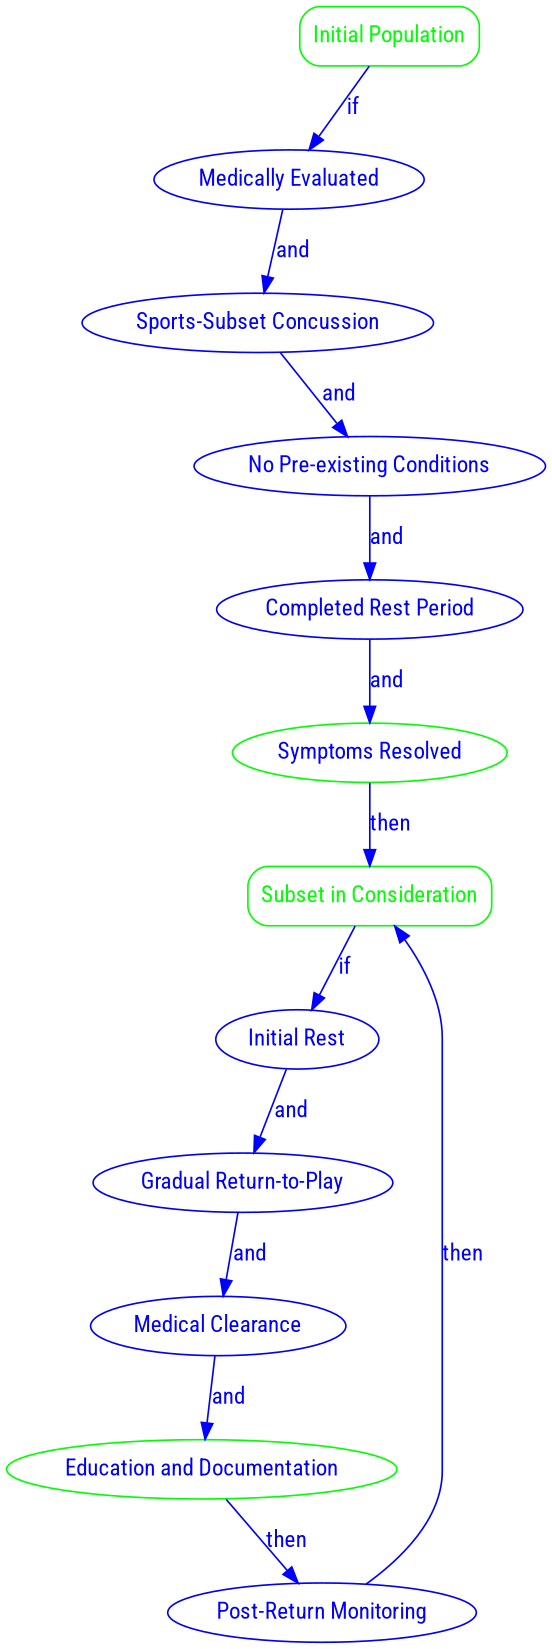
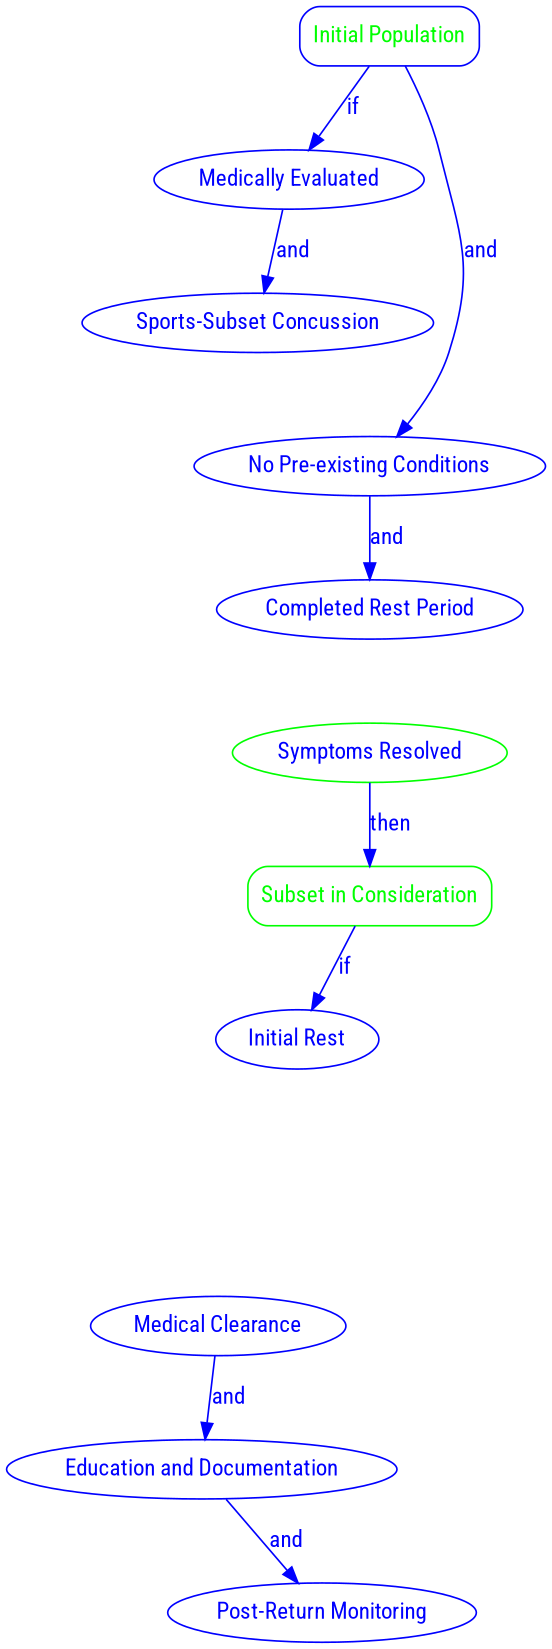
node "Initial Population": color green -> blue
edge "Sports-Subset Concussion" -> "No Pre-existing Conditions": now "Initial Population" -> "No Pre-existing Conditions"
edge "Completed Rest Period" -> "Symptoms Resolved": removed, label "and"
node "Gradual Return-to-Play": removed
edge "Post-Return Monitoring" -> "Subset in Consideration": removed, label "then"
node "Education and Documentation": color green -> blue
edge "Education and Documentation" -> "Post-Return Monitoring": label "then" -> "and"
